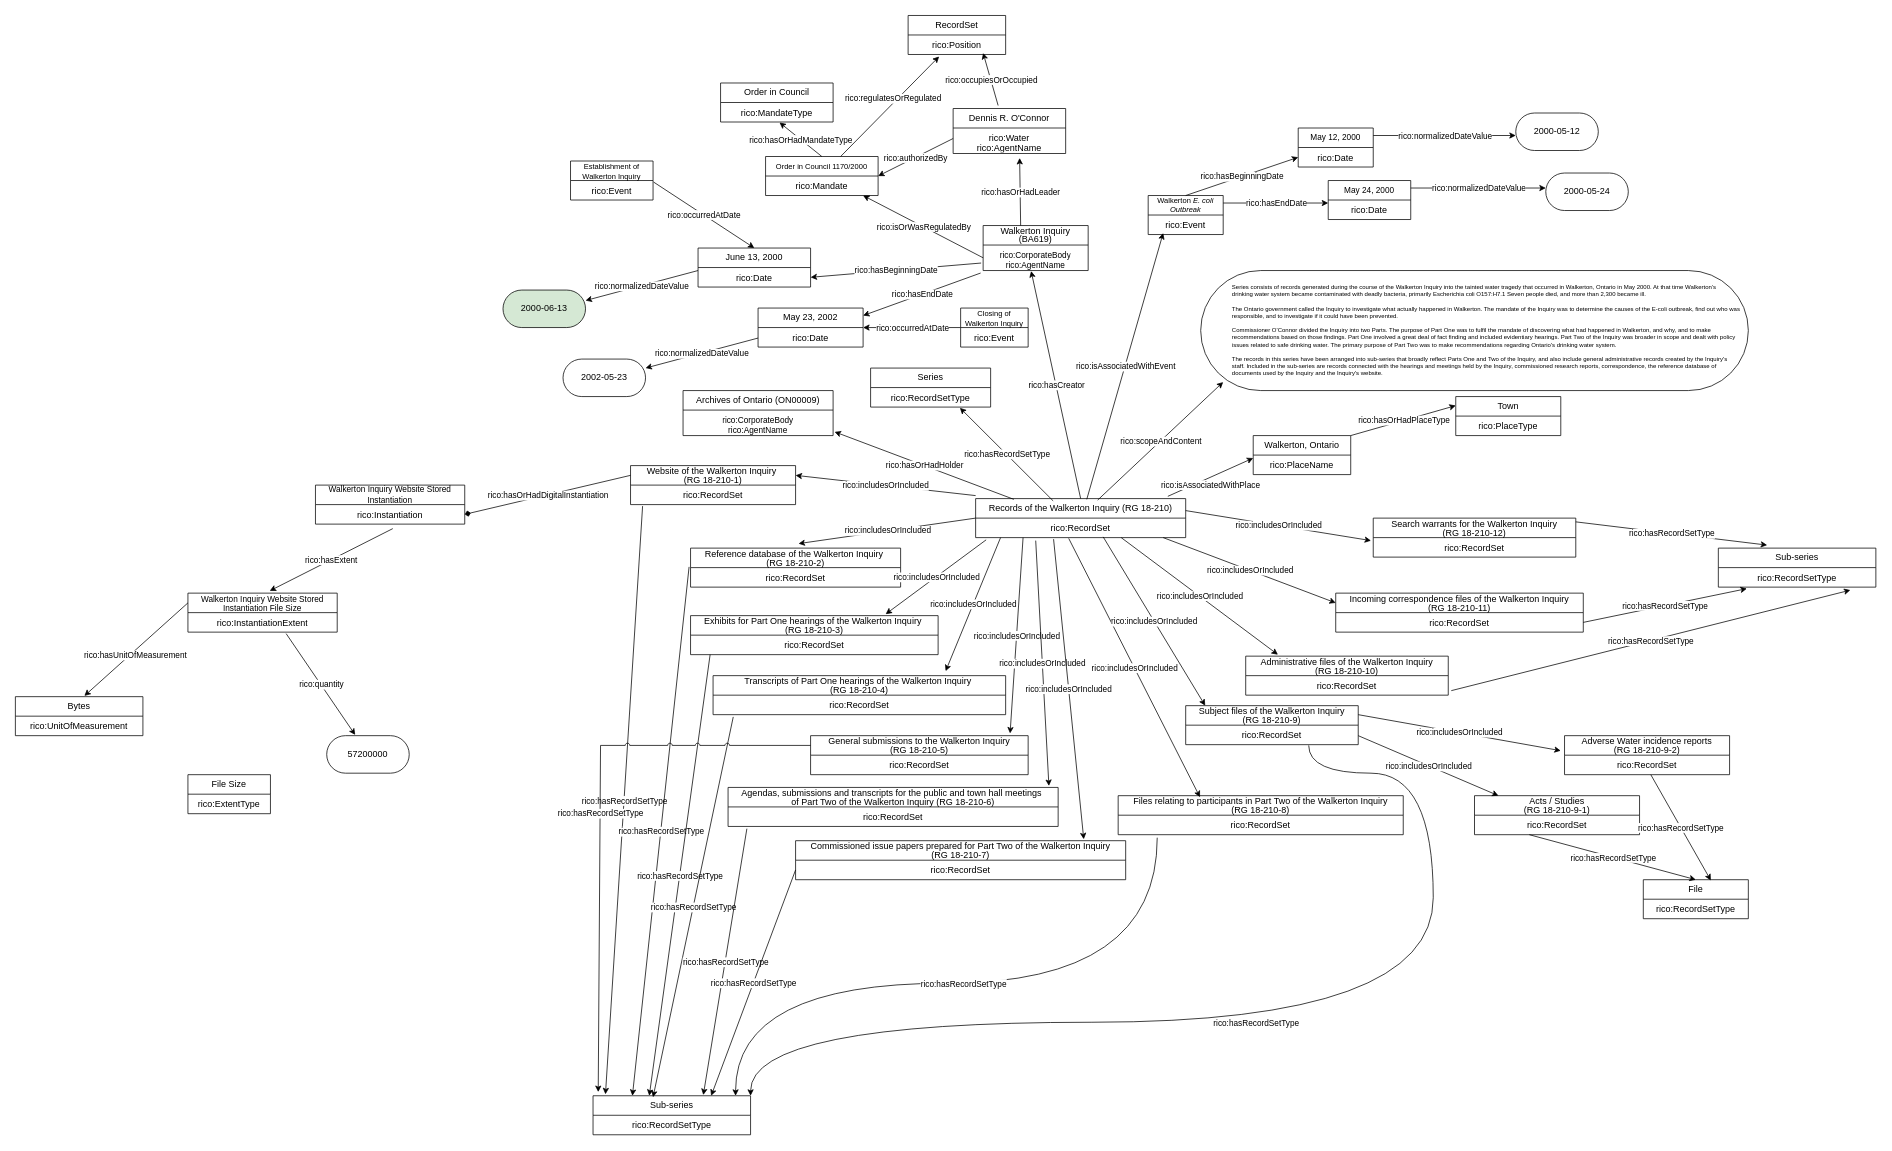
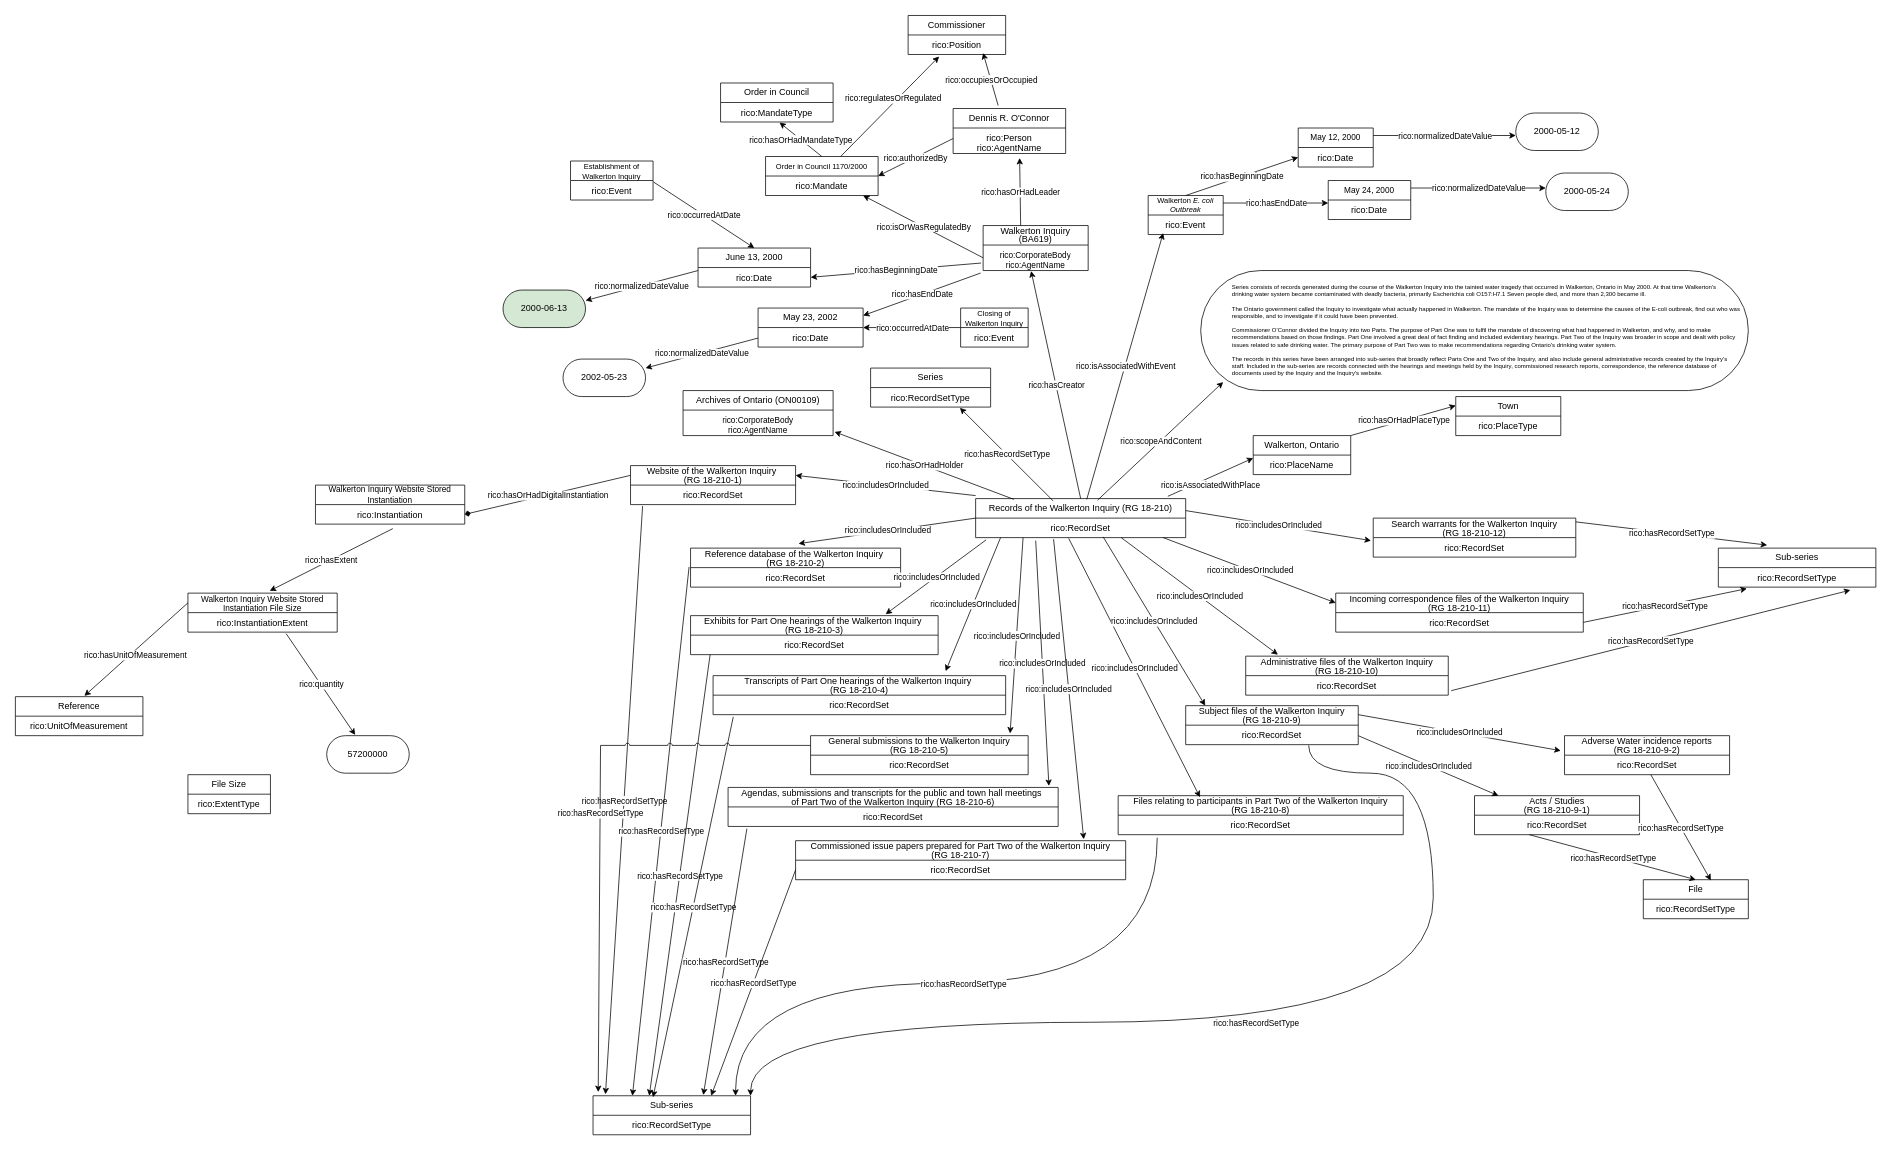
node "RecordSet": label "RecordSet" -> "Commissioner"
node "rico:Water rico:AgentName": label "rico:Water rico:AgentName" -> "rico:Person rico:AgentName"
node "Archives of Ontario (ON00009)": label "Archives of Ontario (ON00009)" -> "Archives of Ontario (ON00109)"
node "Bytes": label "Bytes" -> "Reference"
